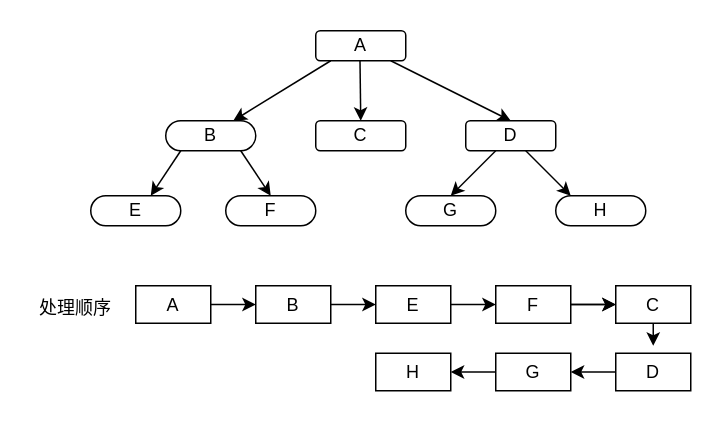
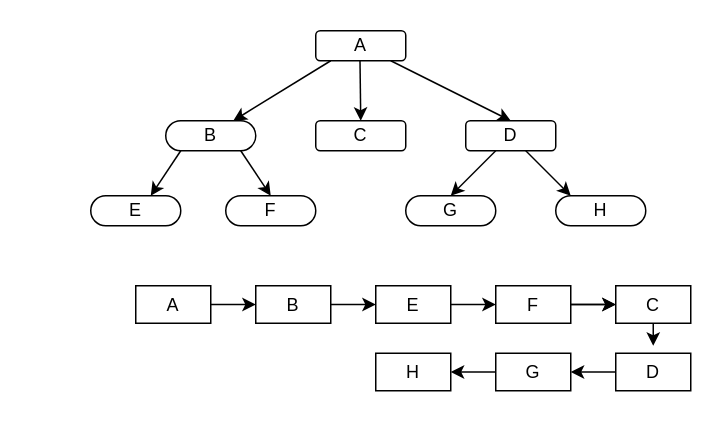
node "处理顺序": removed
